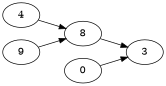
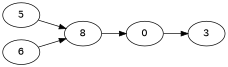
node "4": label "4" -> "5"
edge "8" -> "3": now "8" -> "0"
node "9": label "9" -> "6"
